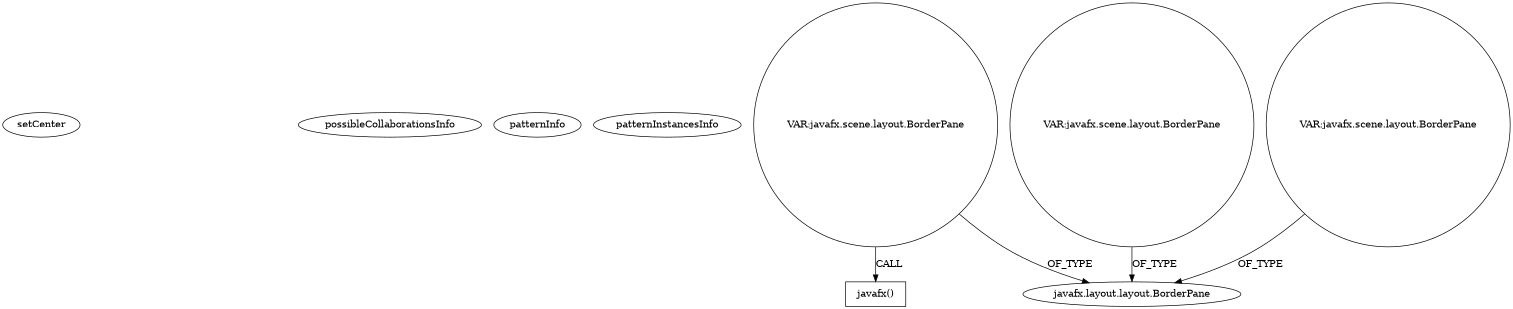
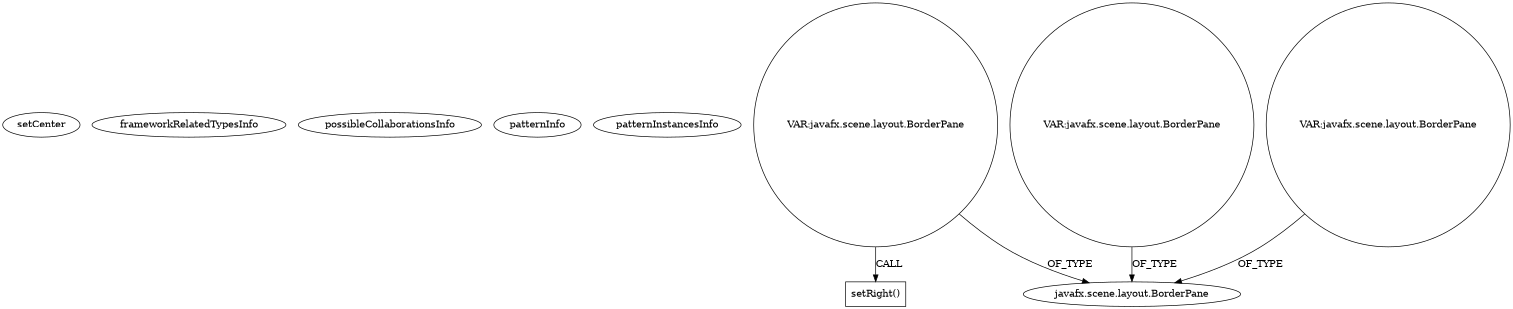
node "frameworkRelatedTypesInfo": added
node "javafx()": label "javafx()" -> "setRight()"
node "javafx.layout.layout.BorderPane": label "javafx.layout.layout.BorderPane" -> "javafx.scene.layout.BorderPane"
